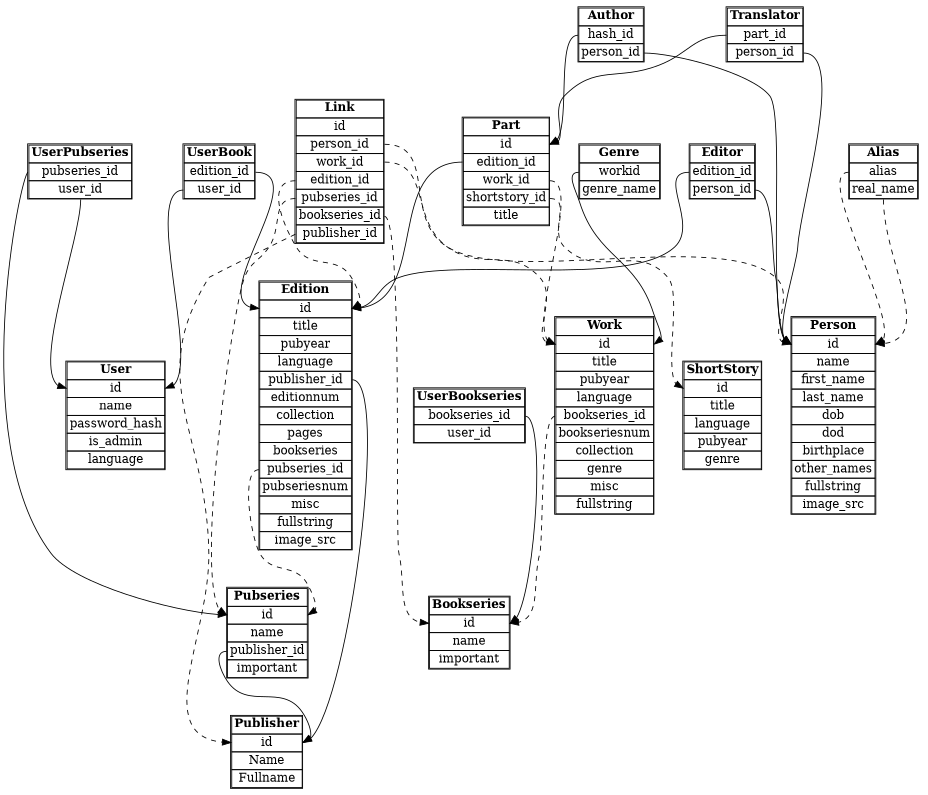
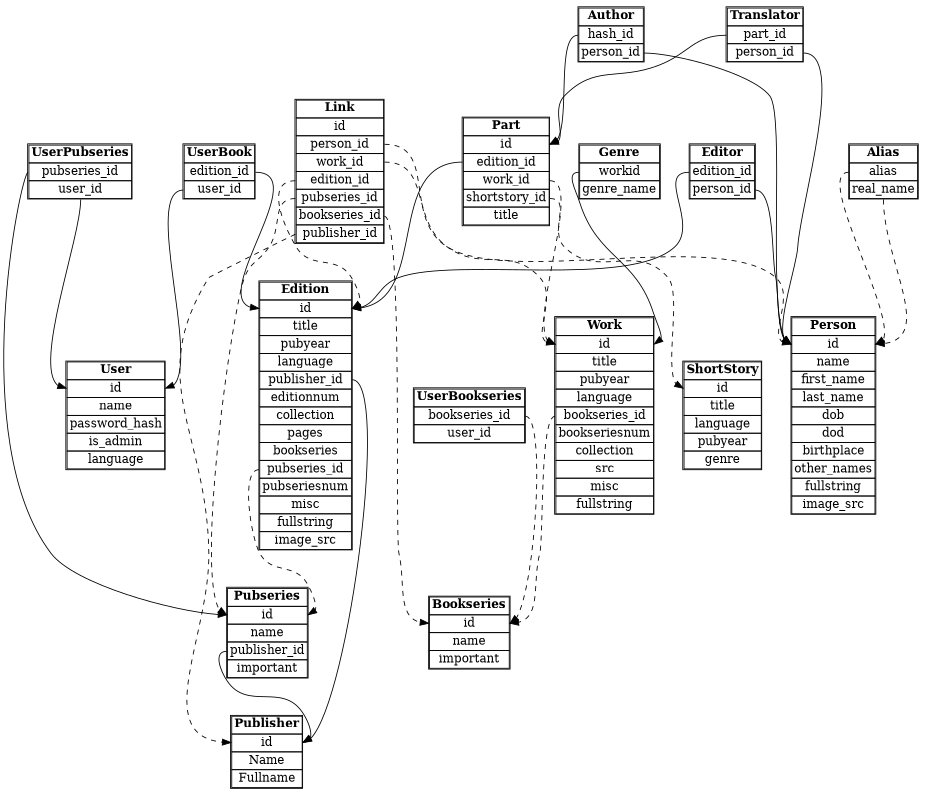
node "Work": text "genre" -> "src"
edge "UserBookseries" -> "Bookseries": style solid -> dashed
